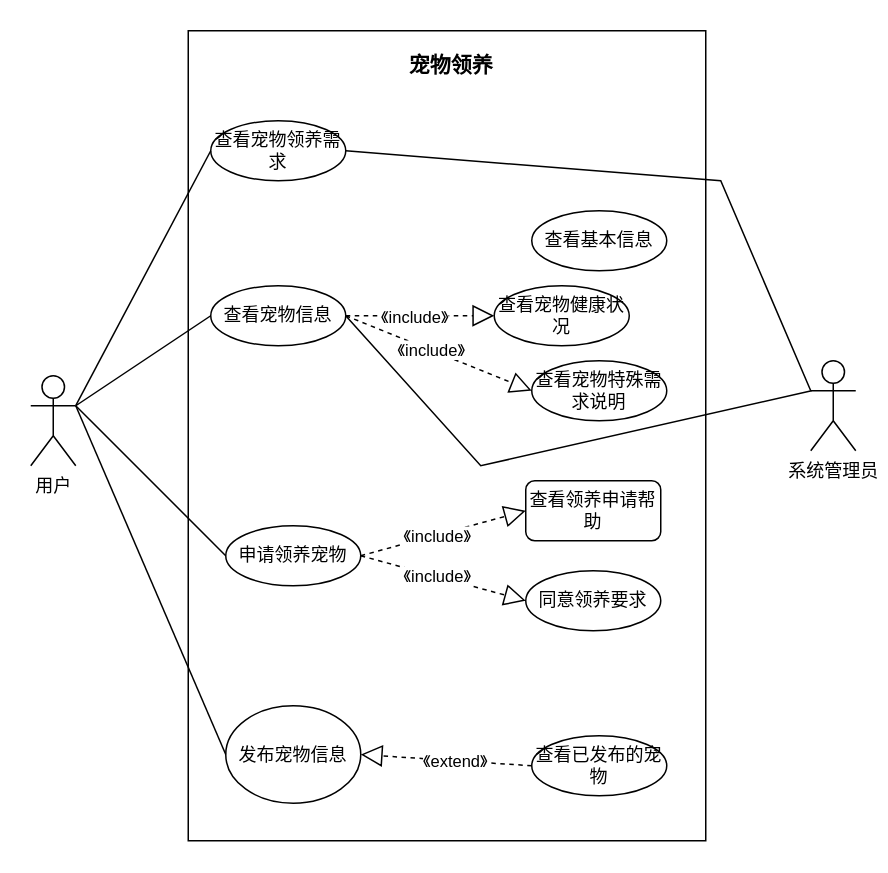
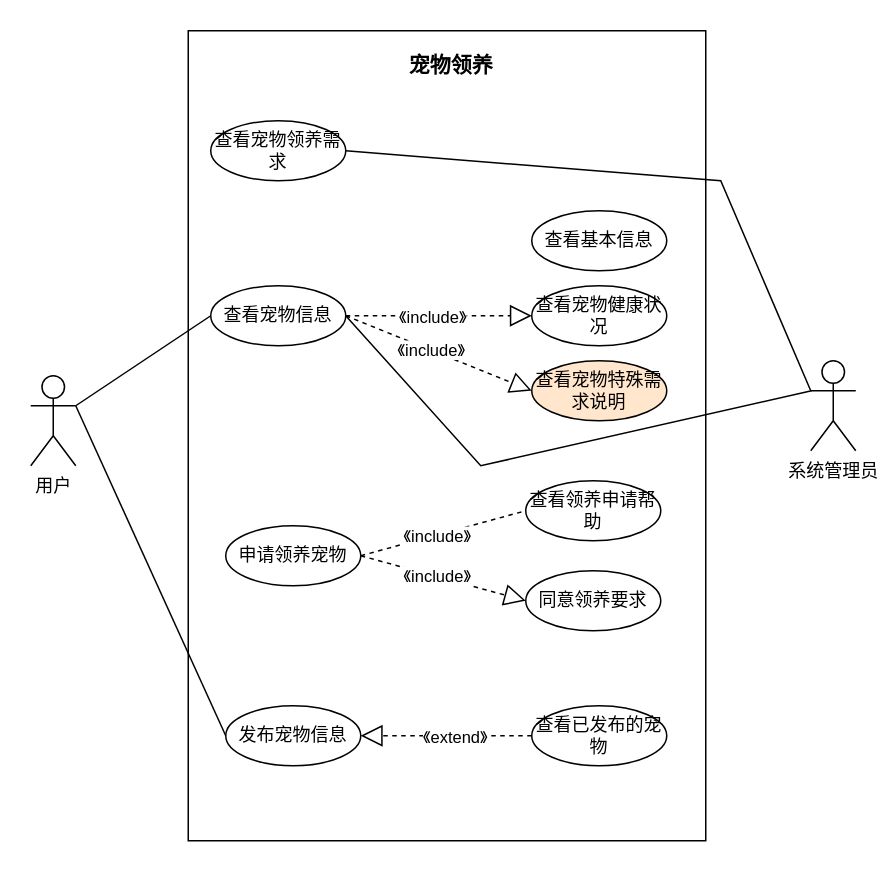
edge "查看宠物领养需求" -- "用户": removed
node "查看宠物健康状况": moved (562, 316) -> (599, 316)
node "查看宠物特殊需求说明": fillcolor #ffffff -> #ffe6cc
edge "用户" -- "申请领养宠物": removed
node "查看领养申请帮助": shape rounded rectangle -> ellipse
edge "申请领养宠物" -> "查看领养申请帮助": arrowhead block -> none
node "发布宠物信息": size 135x98 -> 135x60
node "查看已发布的宠物": moved (599, 766) -> (599, 736)
